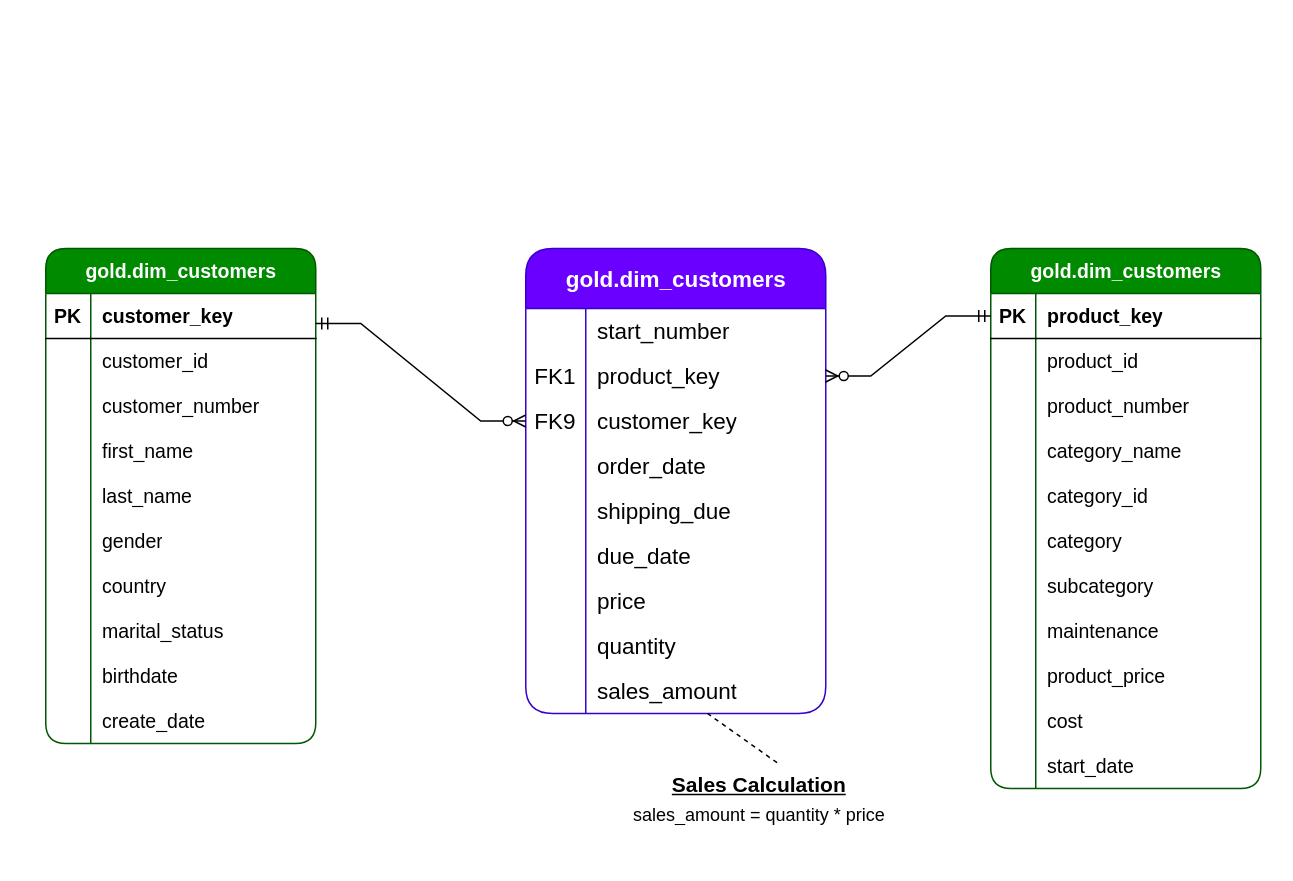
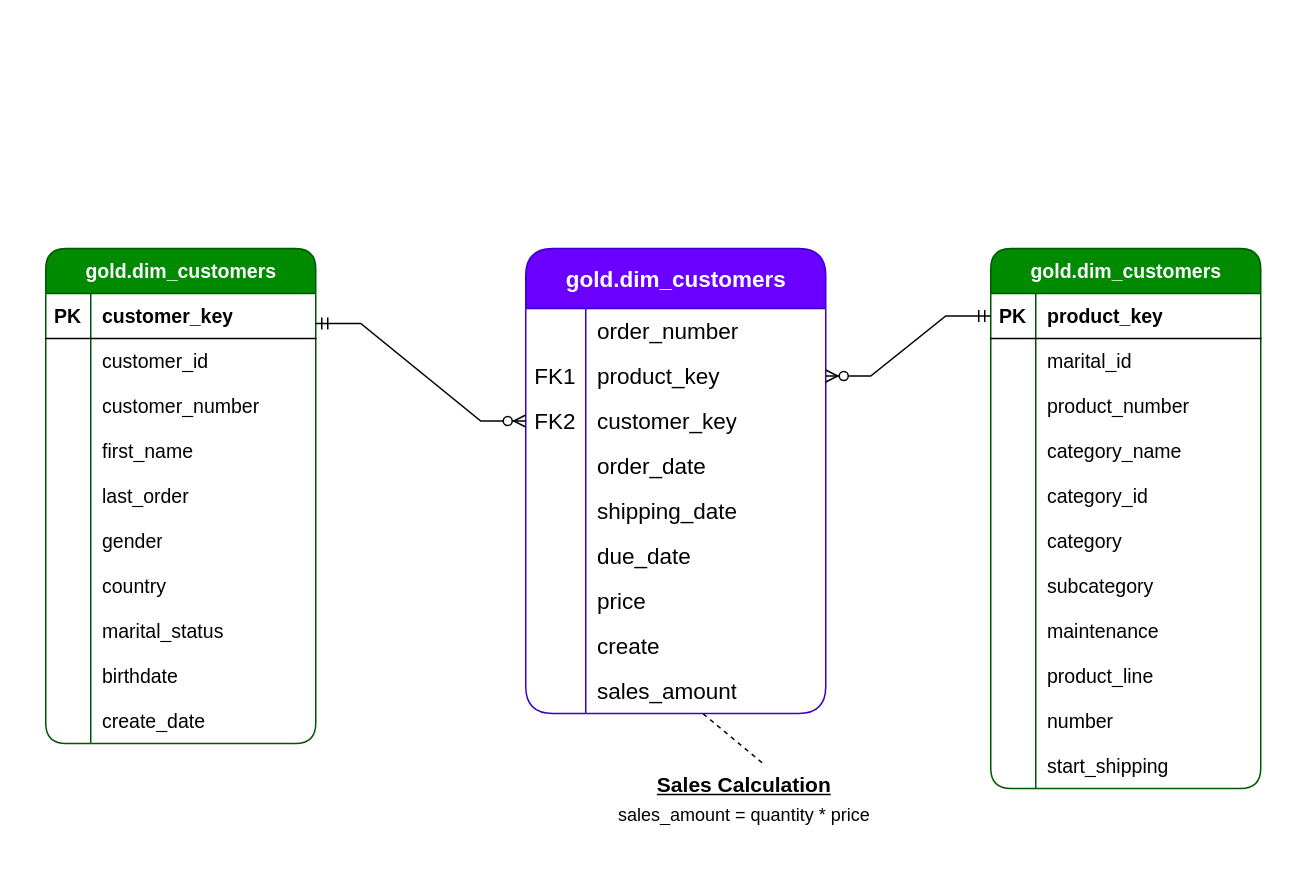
node "start_number": label "start_number" -> "order_number"
node "product_id": label "product_id" -> "marital_id"
node "FK9": label "FK9" -> "FK2"
node "last_name": label "last_name" -> "last_order"
node "shipping_due": label "shipping_due" -> "shipping_date"
node "quantity": label "quantity" -> "create"
node "product_price": label "product_price" -> "product_line"
node "cost": label "cost" -> "number"
node "start_date": label "start_date" -> "start_shipping"
node "Sales Calculation sales_amount = quantity * price": moved (766, 803) -> (751, 803)
